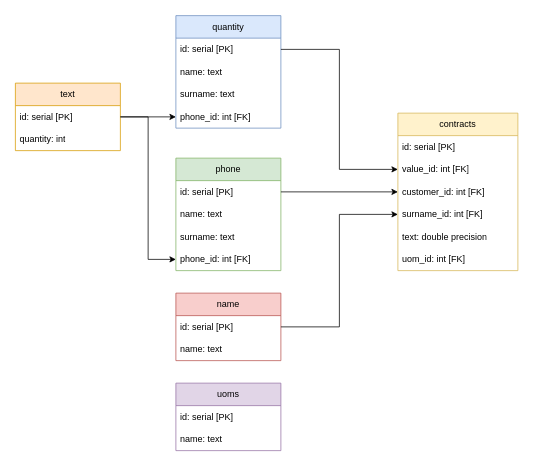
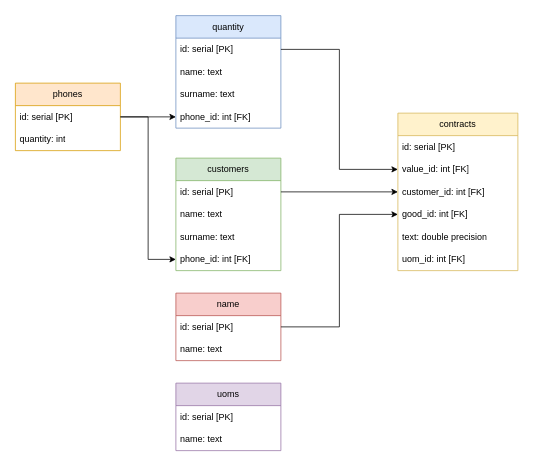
node "text": label "text" -> "phones"
node "phone": label "phone" -> "customers"
node "surname_id: int [FK]": label "surname_id: int [FK]" -> "good_id: int [FK]"
